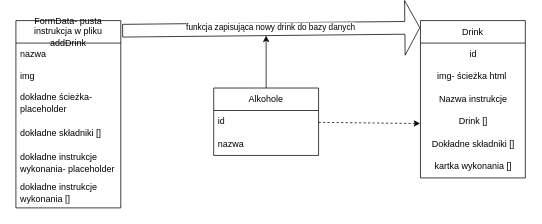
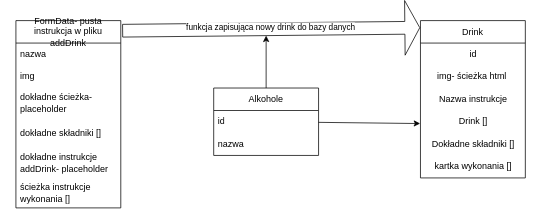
edge "Alkohole" -> "Drink []": style dashed -> solid
node "dokładne instrukcje wykonania- placeholder": label "dokładne instrukcje wykonania- placeholder" -> "dokładne instrukcje addDrink- placeholder"
node "dokładne instrukcje wykonania []": label "dokładne instrukcje wykonania []" -> "ścieżka instrukcje wykonania []"
